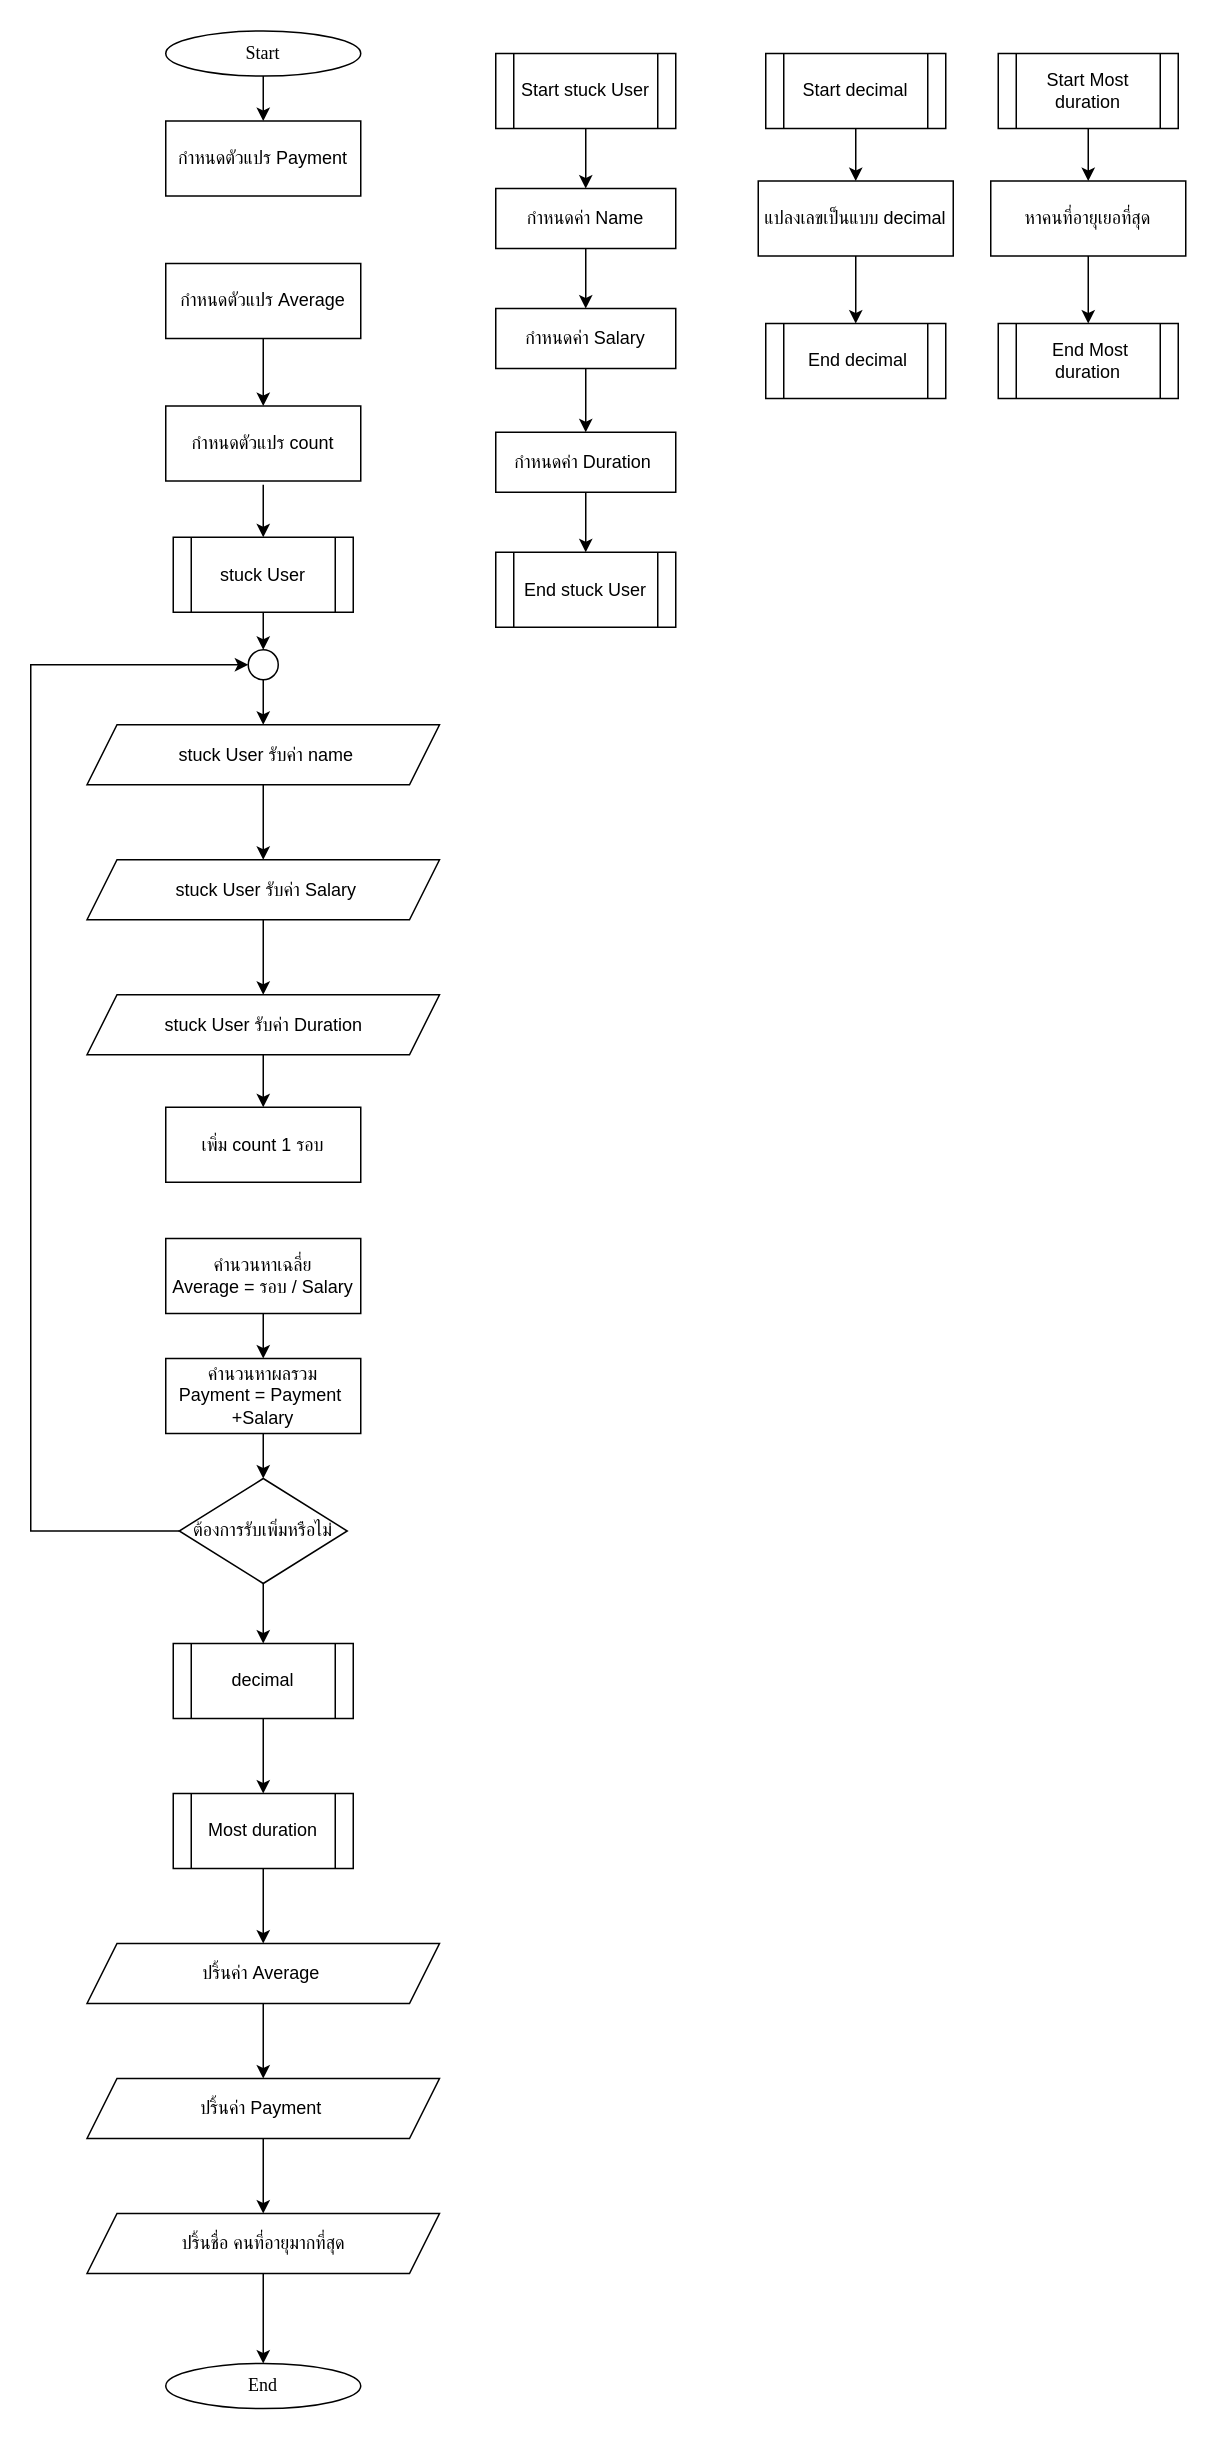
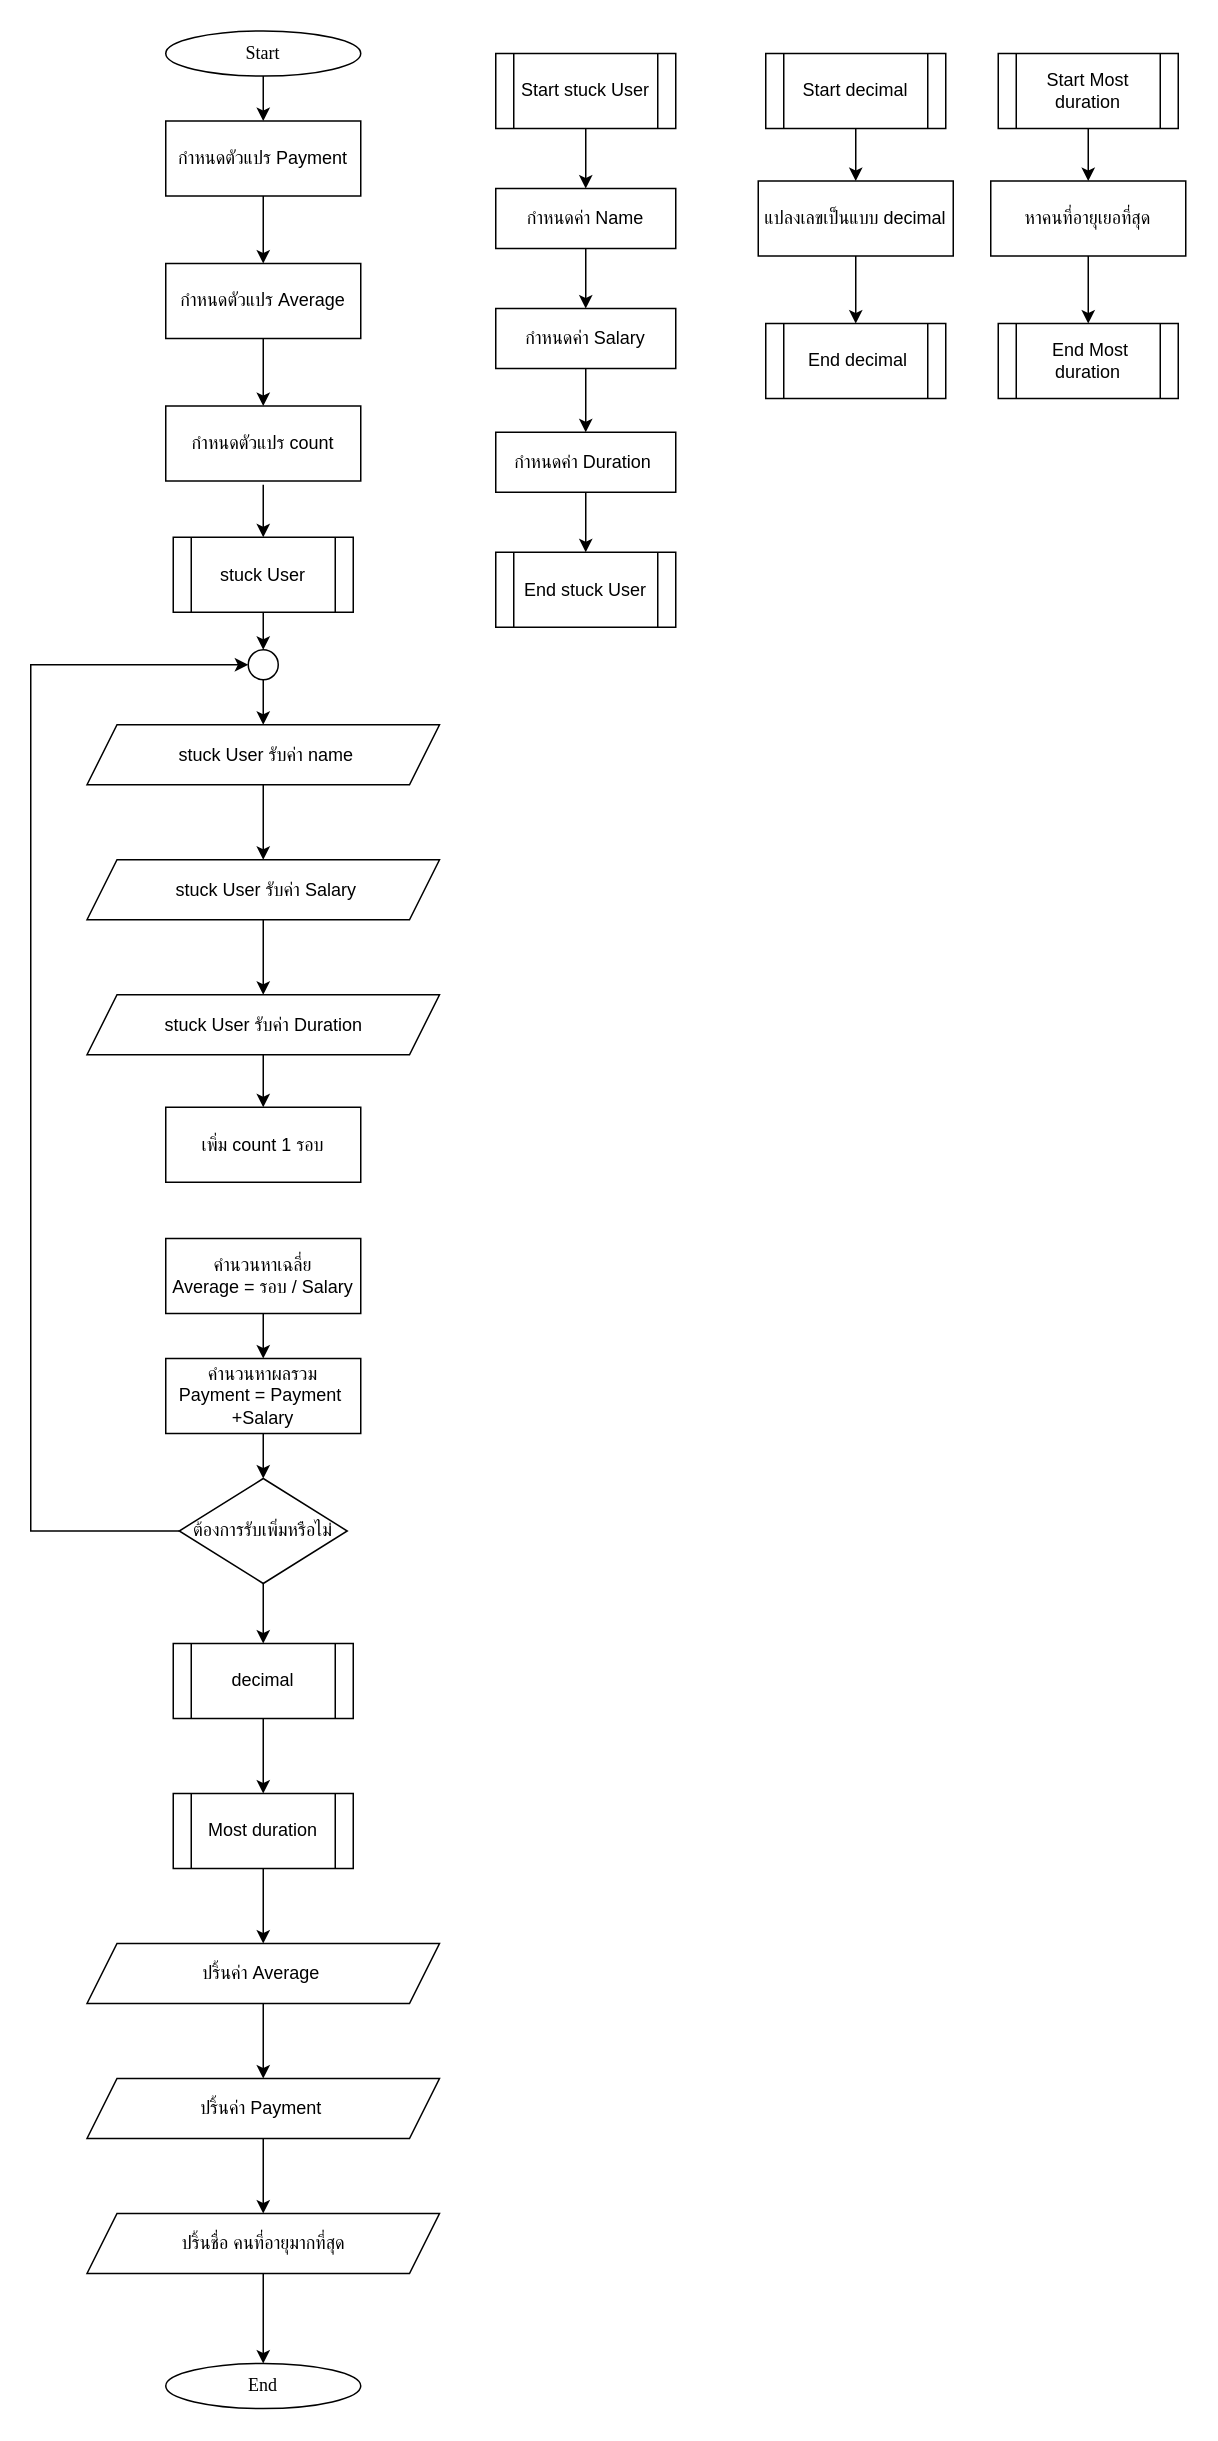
edge "กำหนดตัวแปร Payment" -> "กำหนดตัวแปร Average": added
